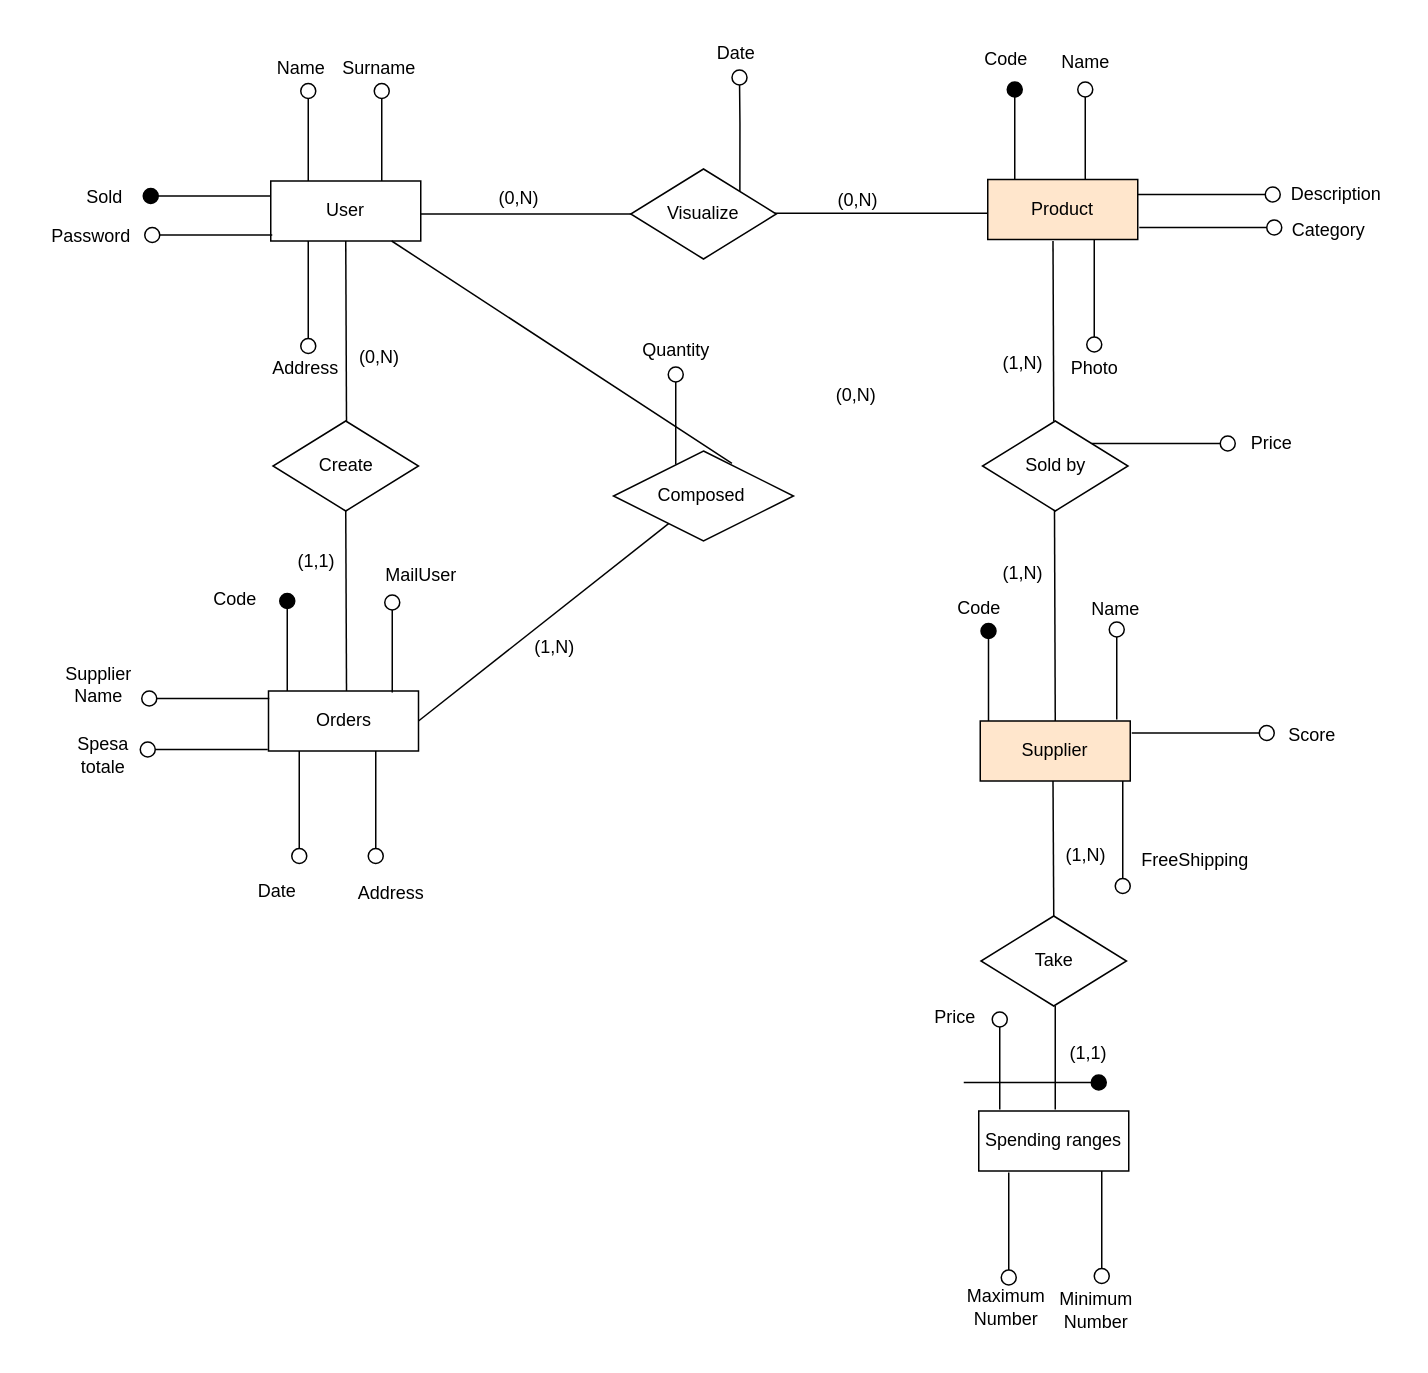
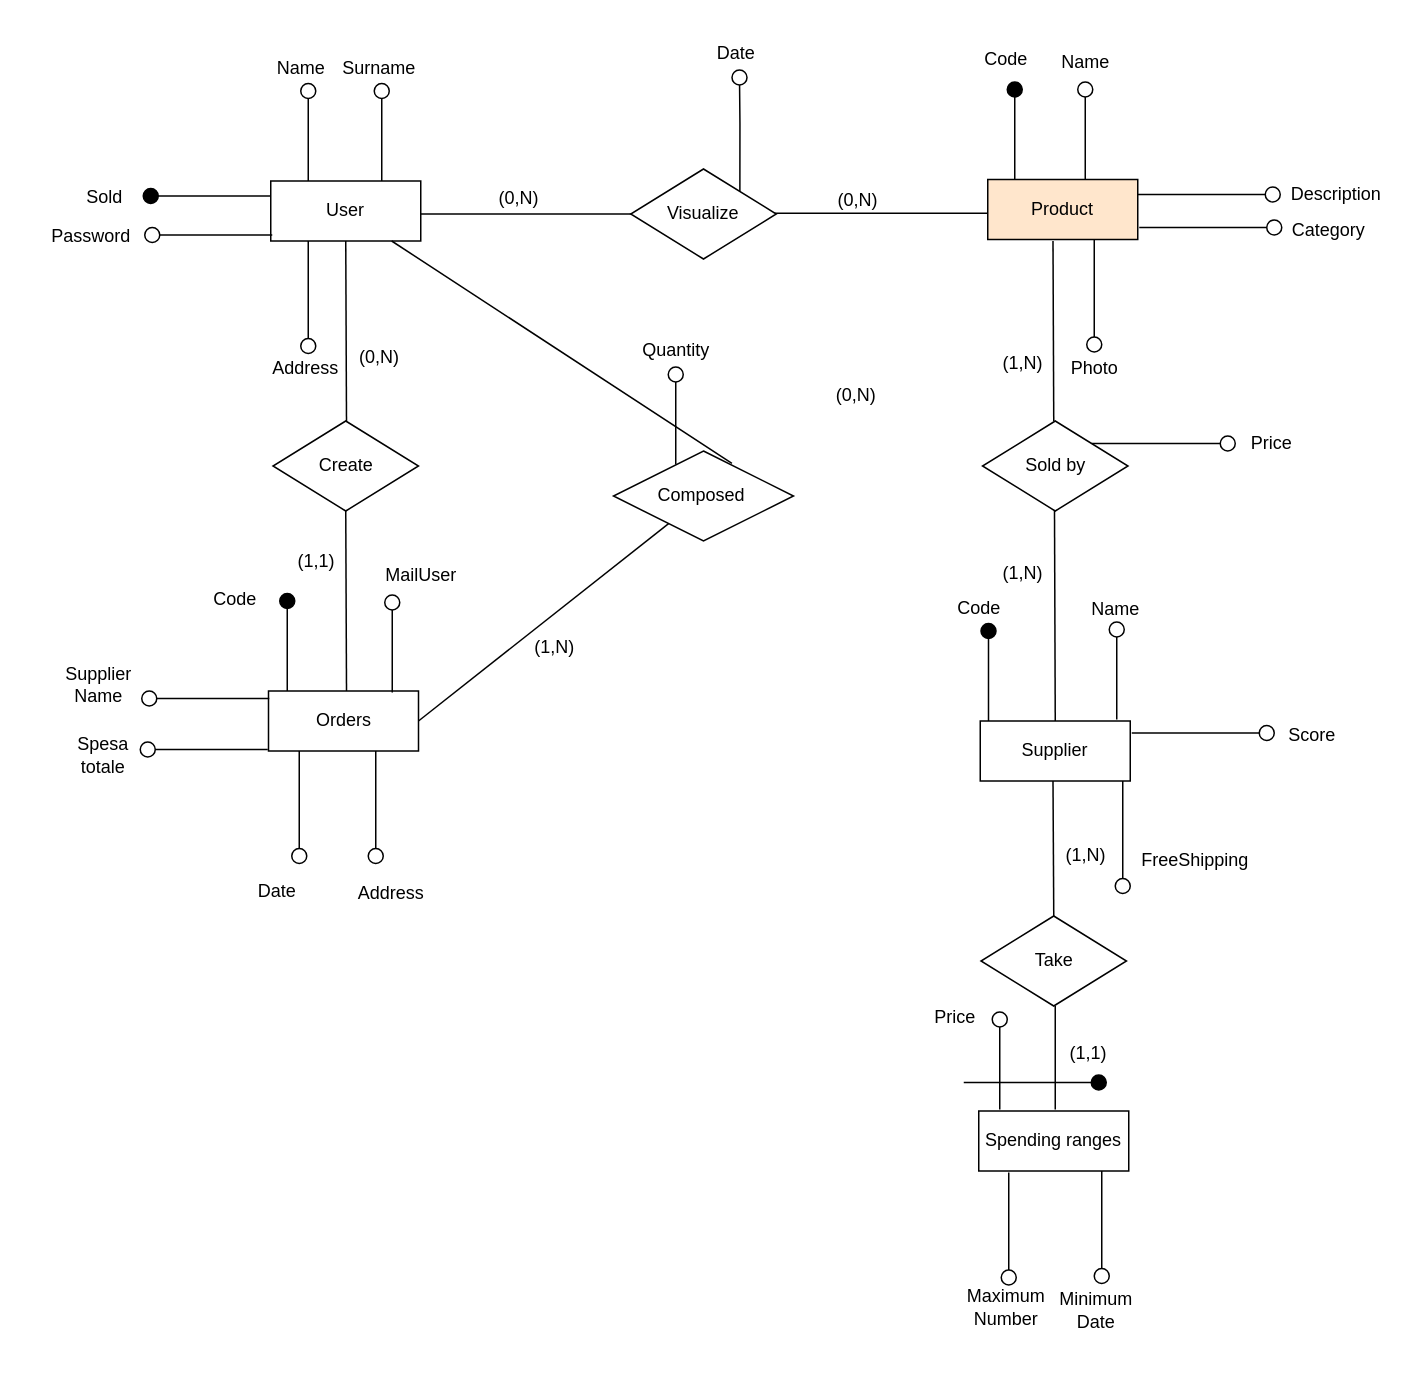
node "Supplier": fillcolor #ffe6cc -> #ffffff
node "Minimum Number": label "Minimum Number" -> "Minimum Date"
